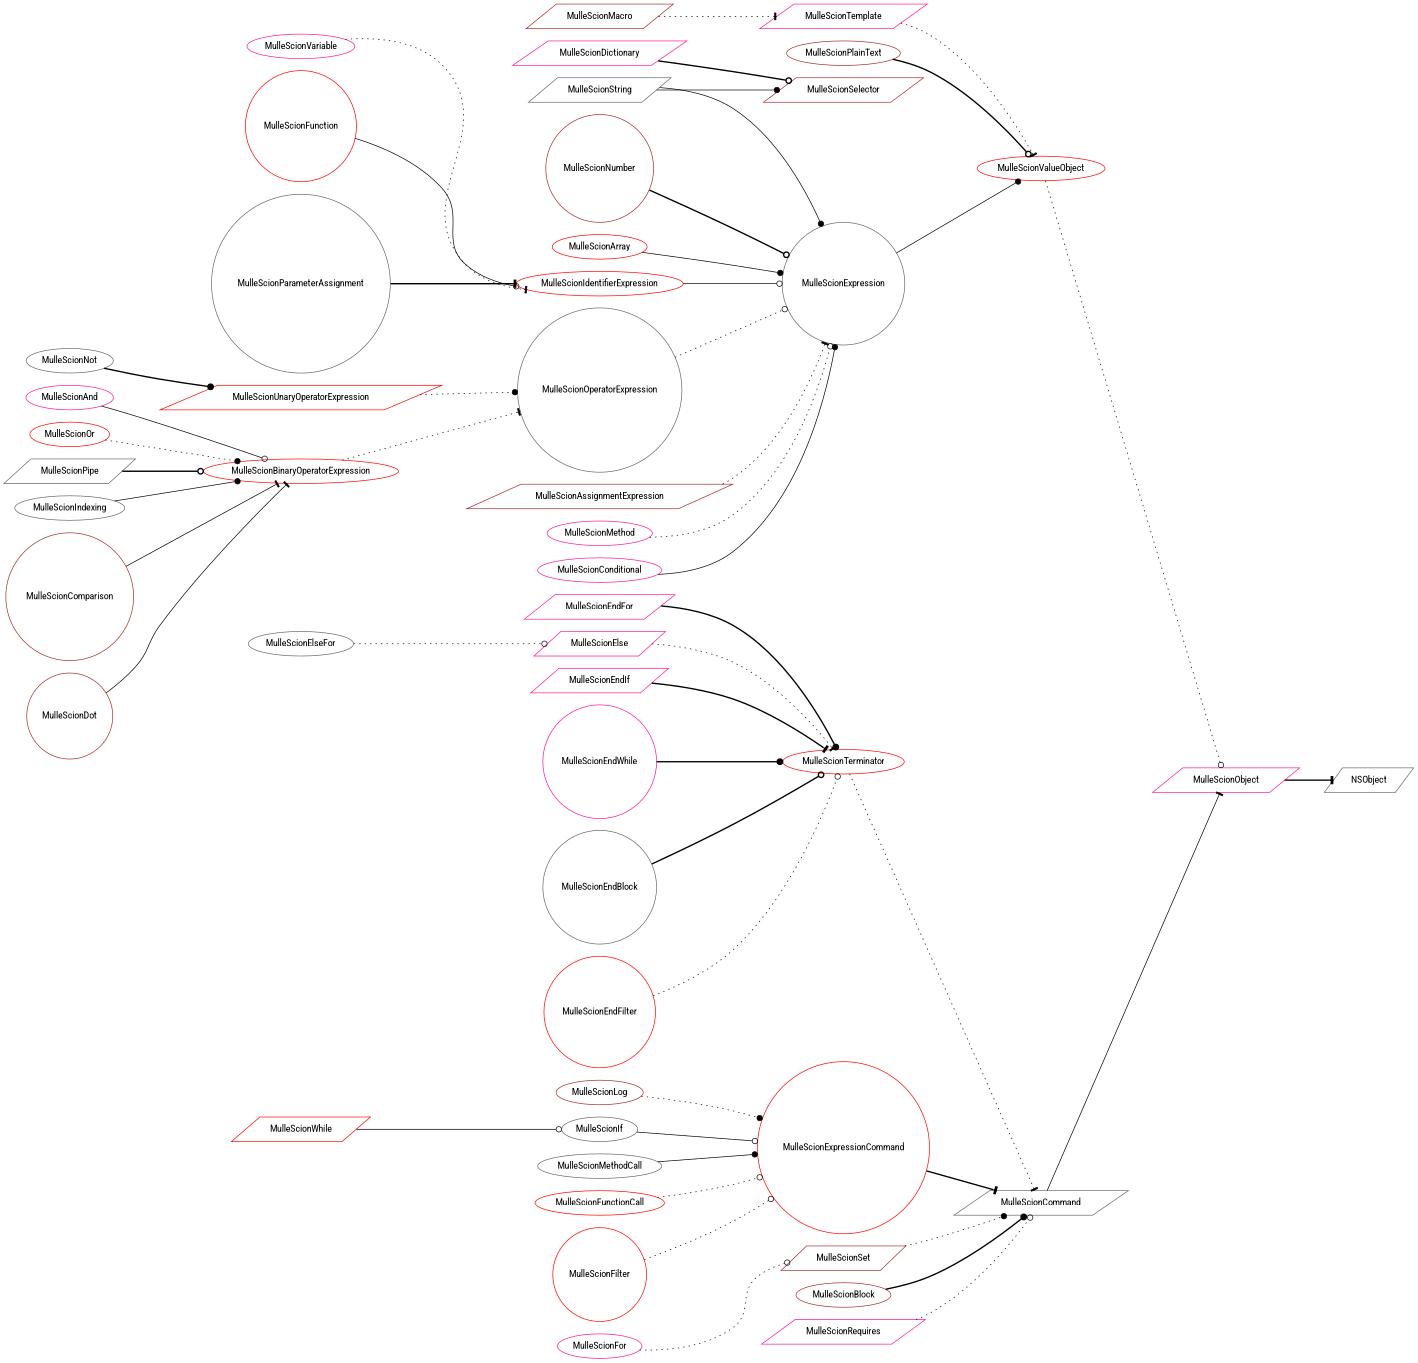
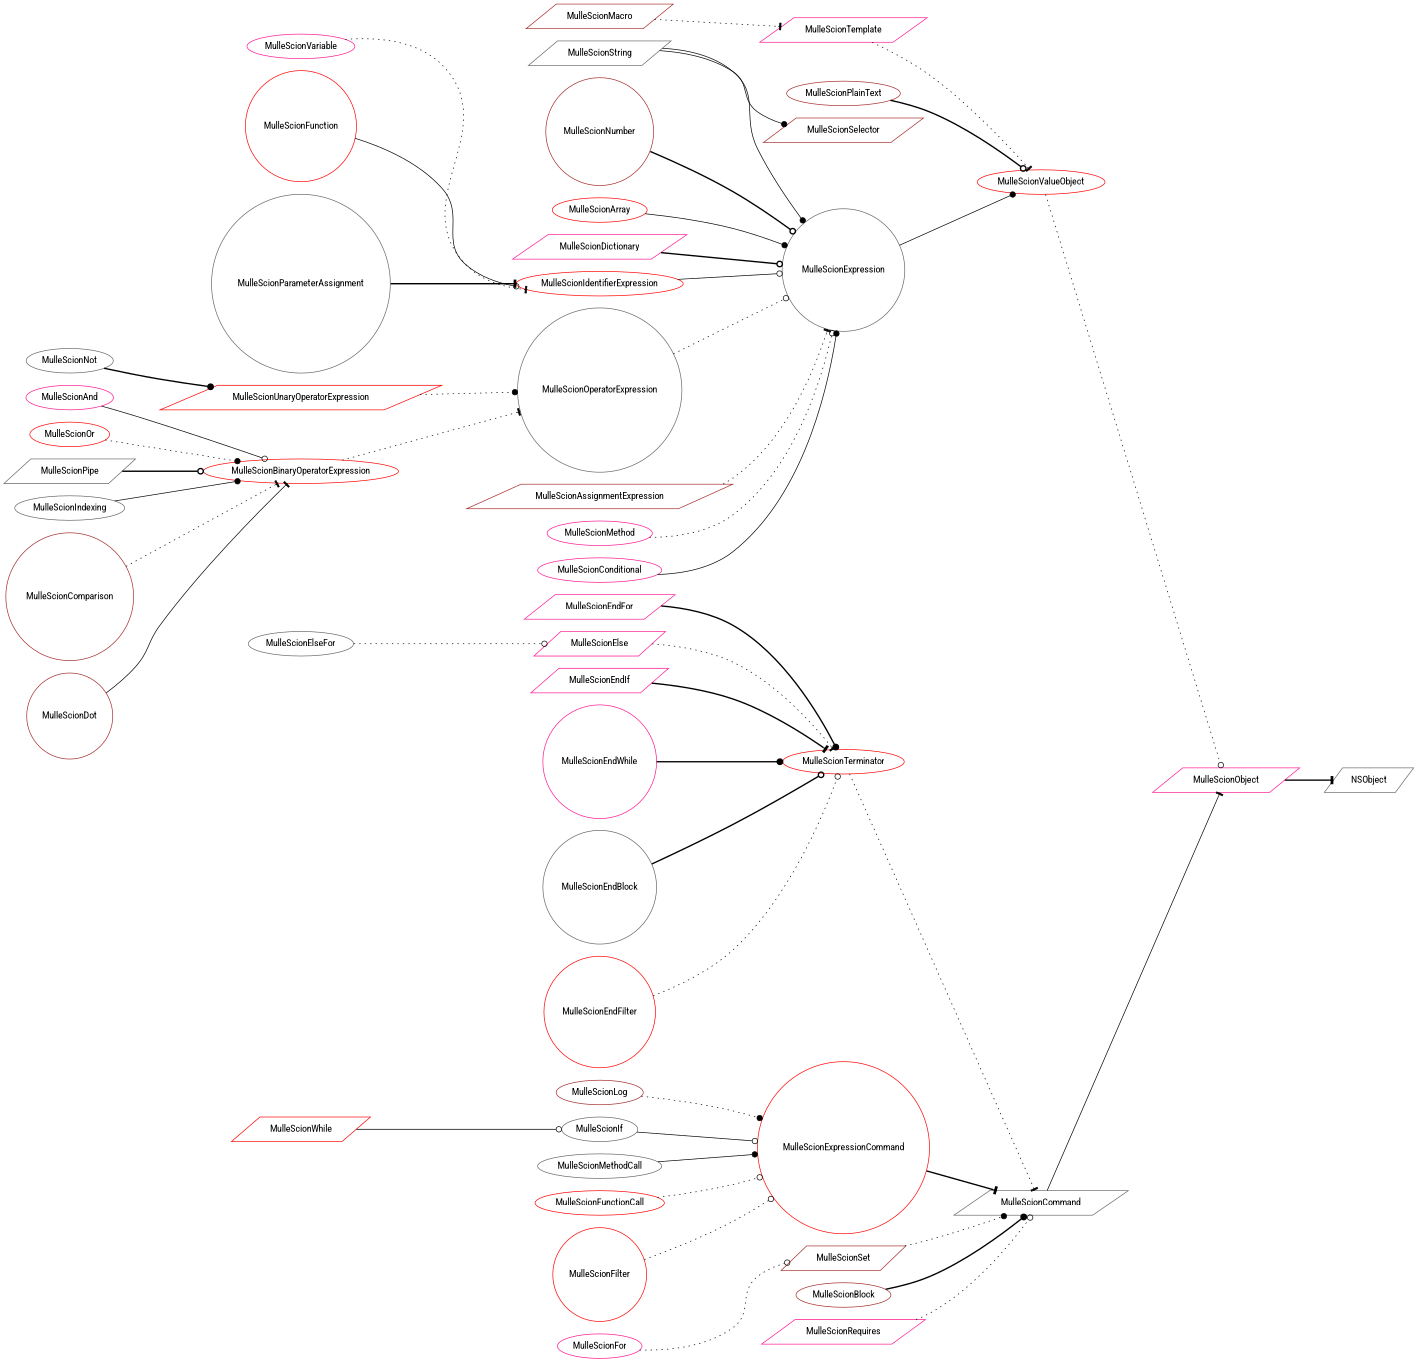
edge "MulleScionDictionary" -> "MulleScionSelector": now "MulleScionDictionary" -> "MulleScionExpression"
edge "MulleScionComparison" -> "MulleScionBinaryOperatorExpression": style solid -> dotted
